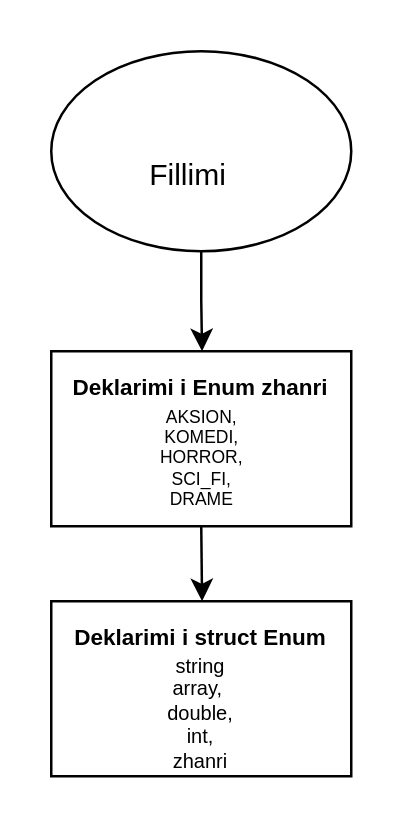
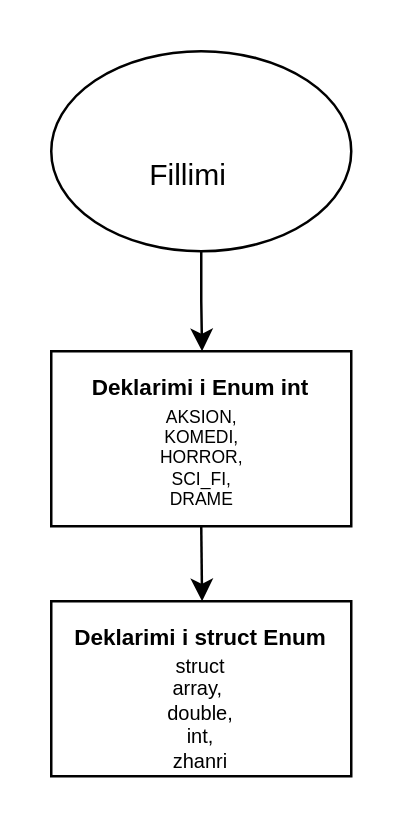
node "Deklarimi i Enum zhanri": label "Deklarimi i Enum zhanri" -> "Deklarimi i Enum int"
node "string array, double, int, zhanri": label "string array, double, int, zhanri" -> "struct array, double, int, zhanri"
